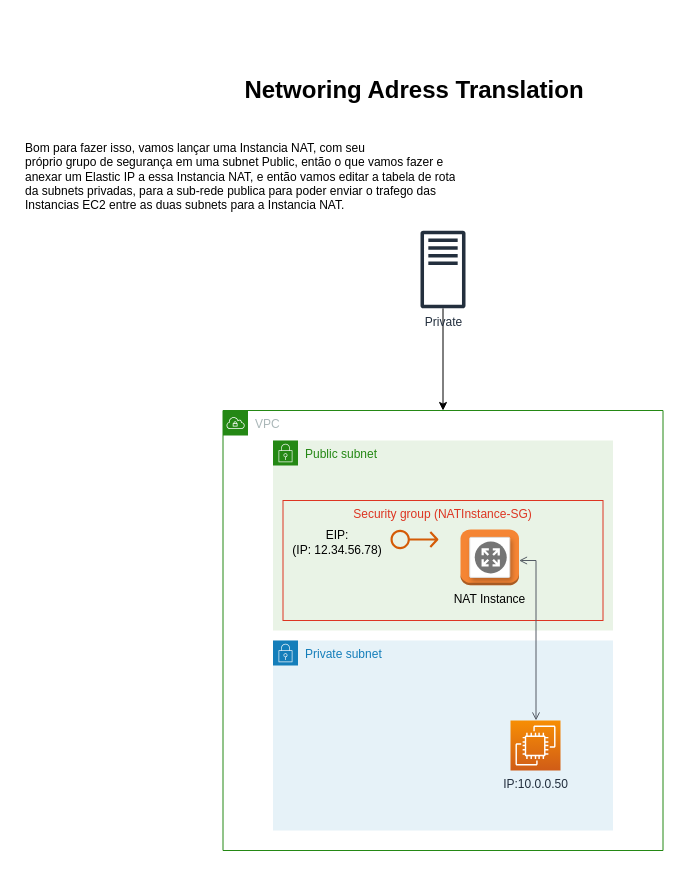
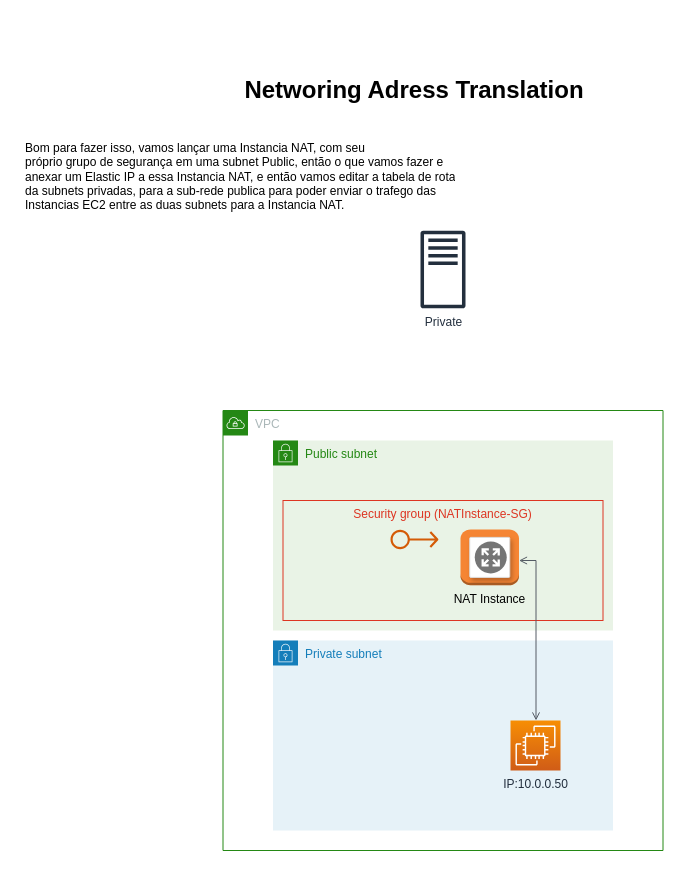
edge "Private" -> "VPC": removed
node "EIP: (IP: 12.34.56.78)": removed
